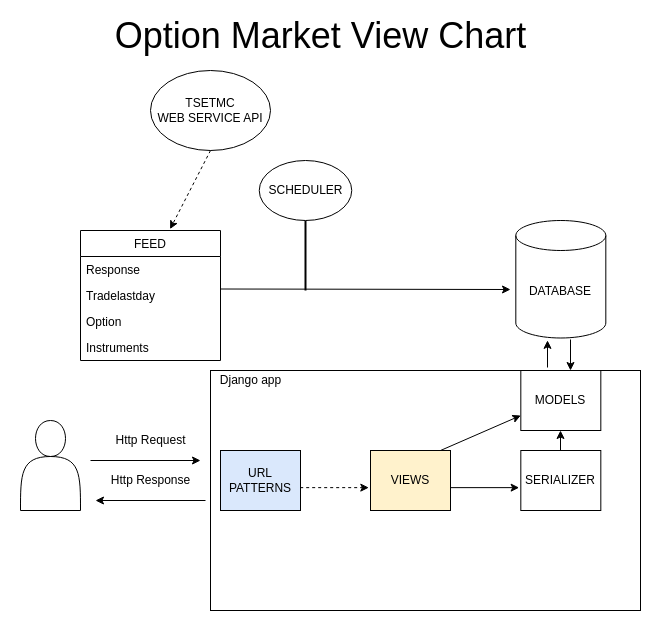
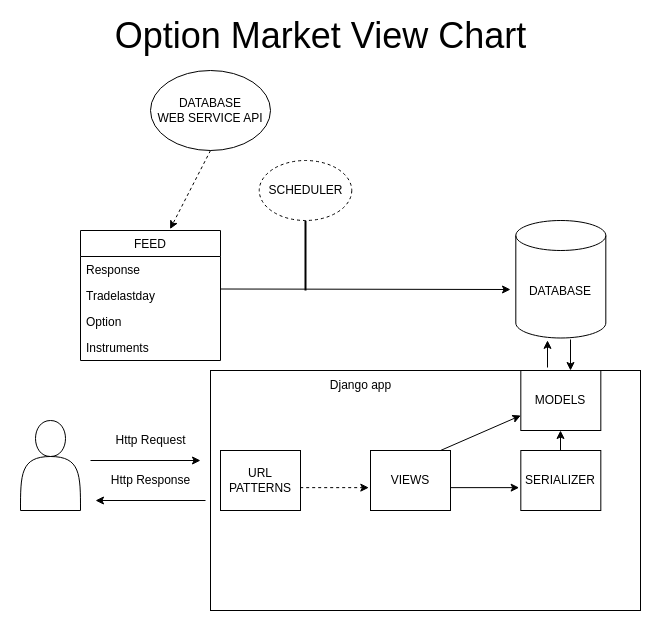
node "TSETMC WEB SERVICE API": label "TSETMC WEB SERVICE API" -> "DATABASE WEB SERVICE API"
node "SCHEDULER": style solid -> dashed
node "Django app": moved (251, 381) -> (361, 386)
node "URL PATTERNS": fillcolor #dae8fc -> #ffffff
node "VIEWS": fillcolor #fff2cc -> #ffffff
